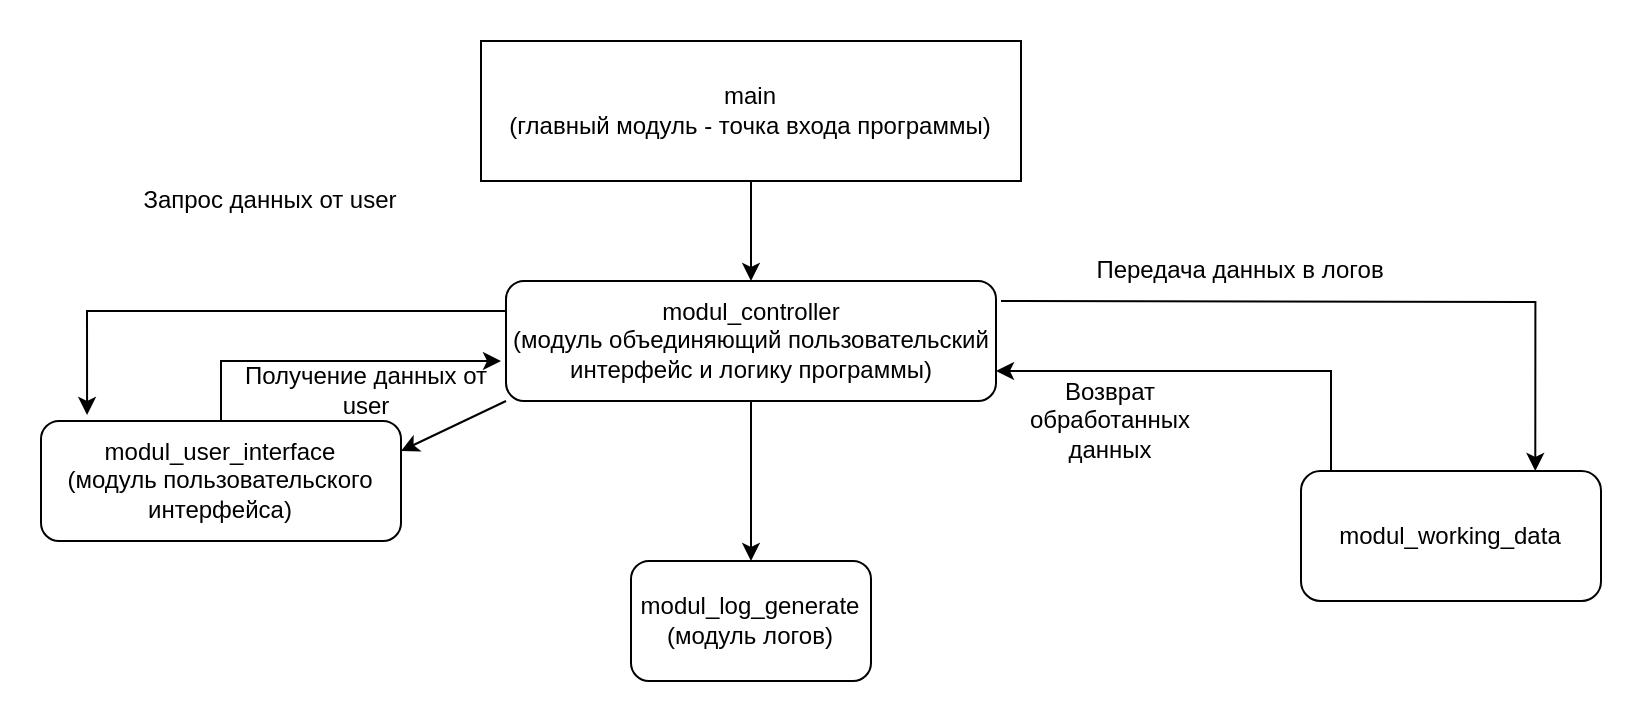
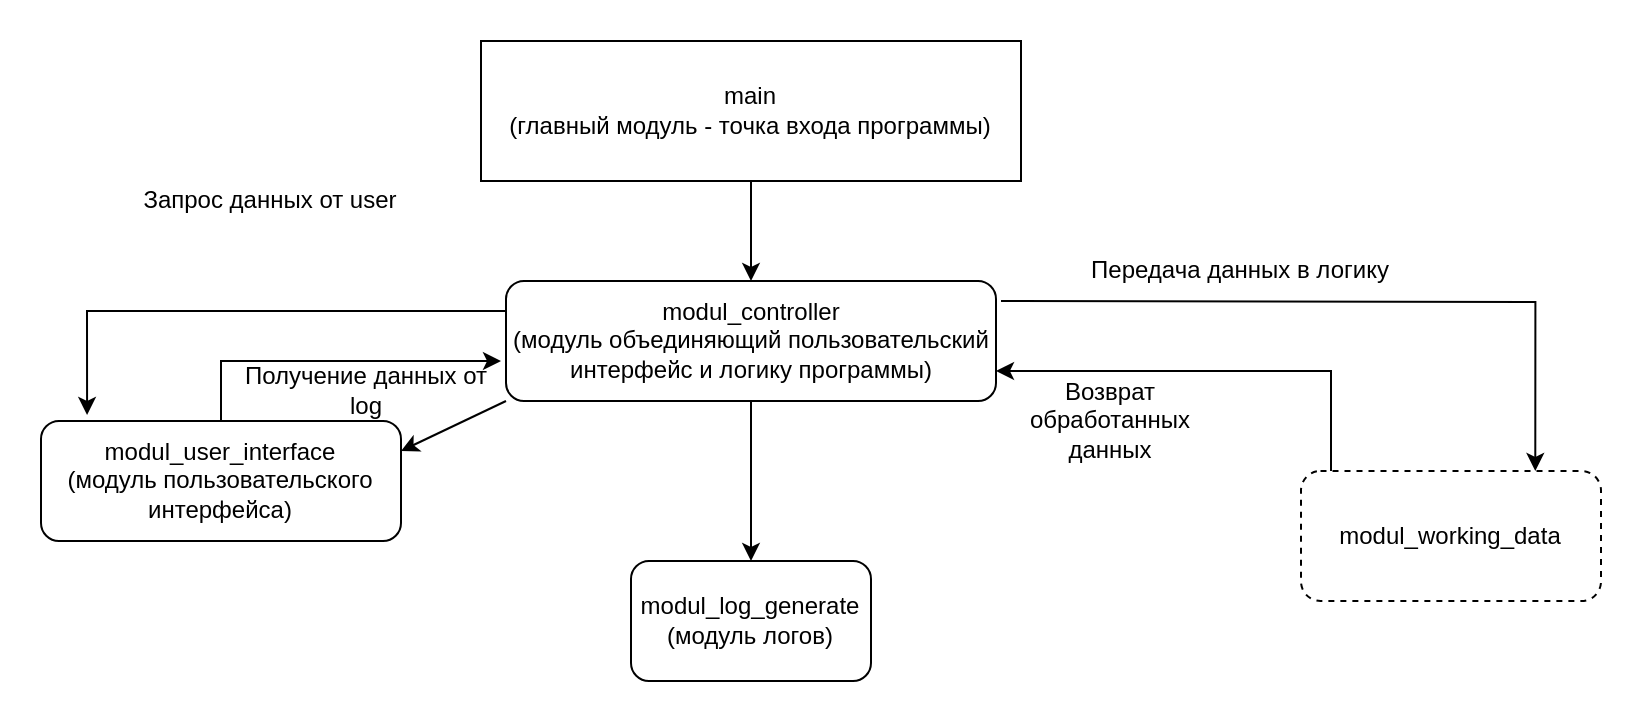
node "Передача данных в логов": label "Передача данных в логов" -> "Передача данных в логику"
node "Получение данных от user": label "Получение данных от user" -> "Получение данных от log"
node "modul_working_data": style solid -> dashed
